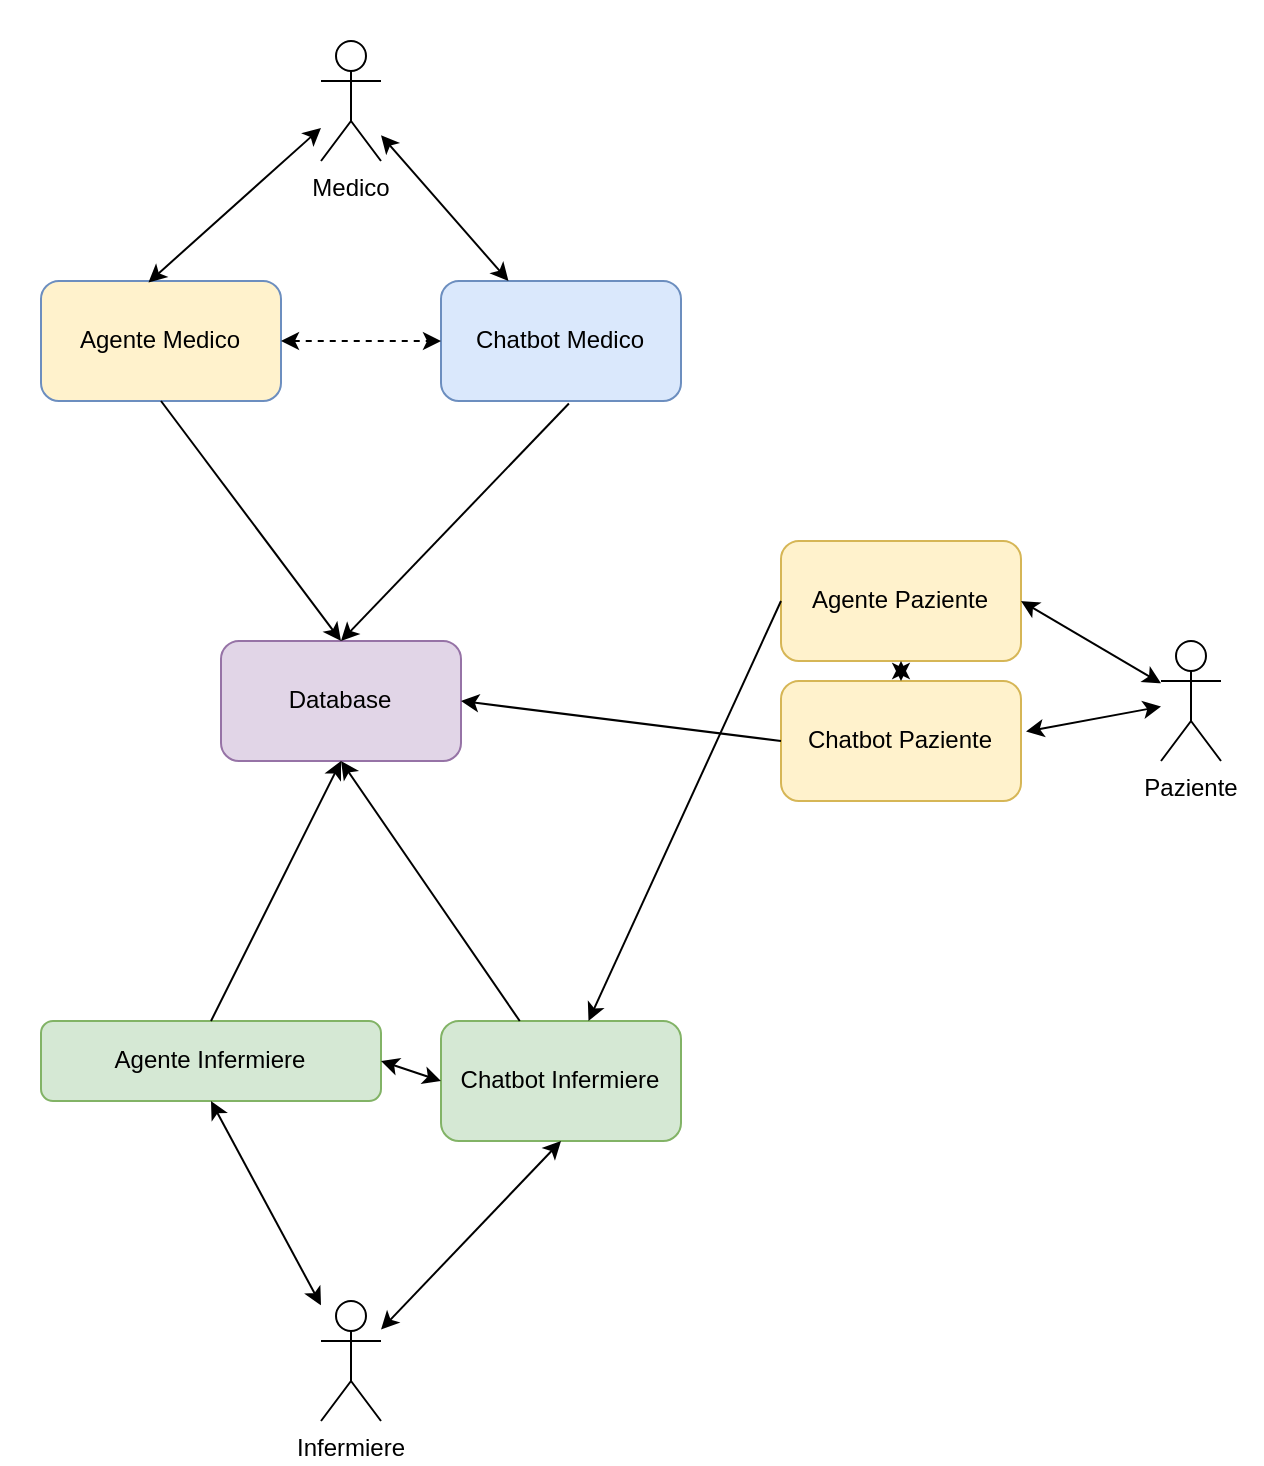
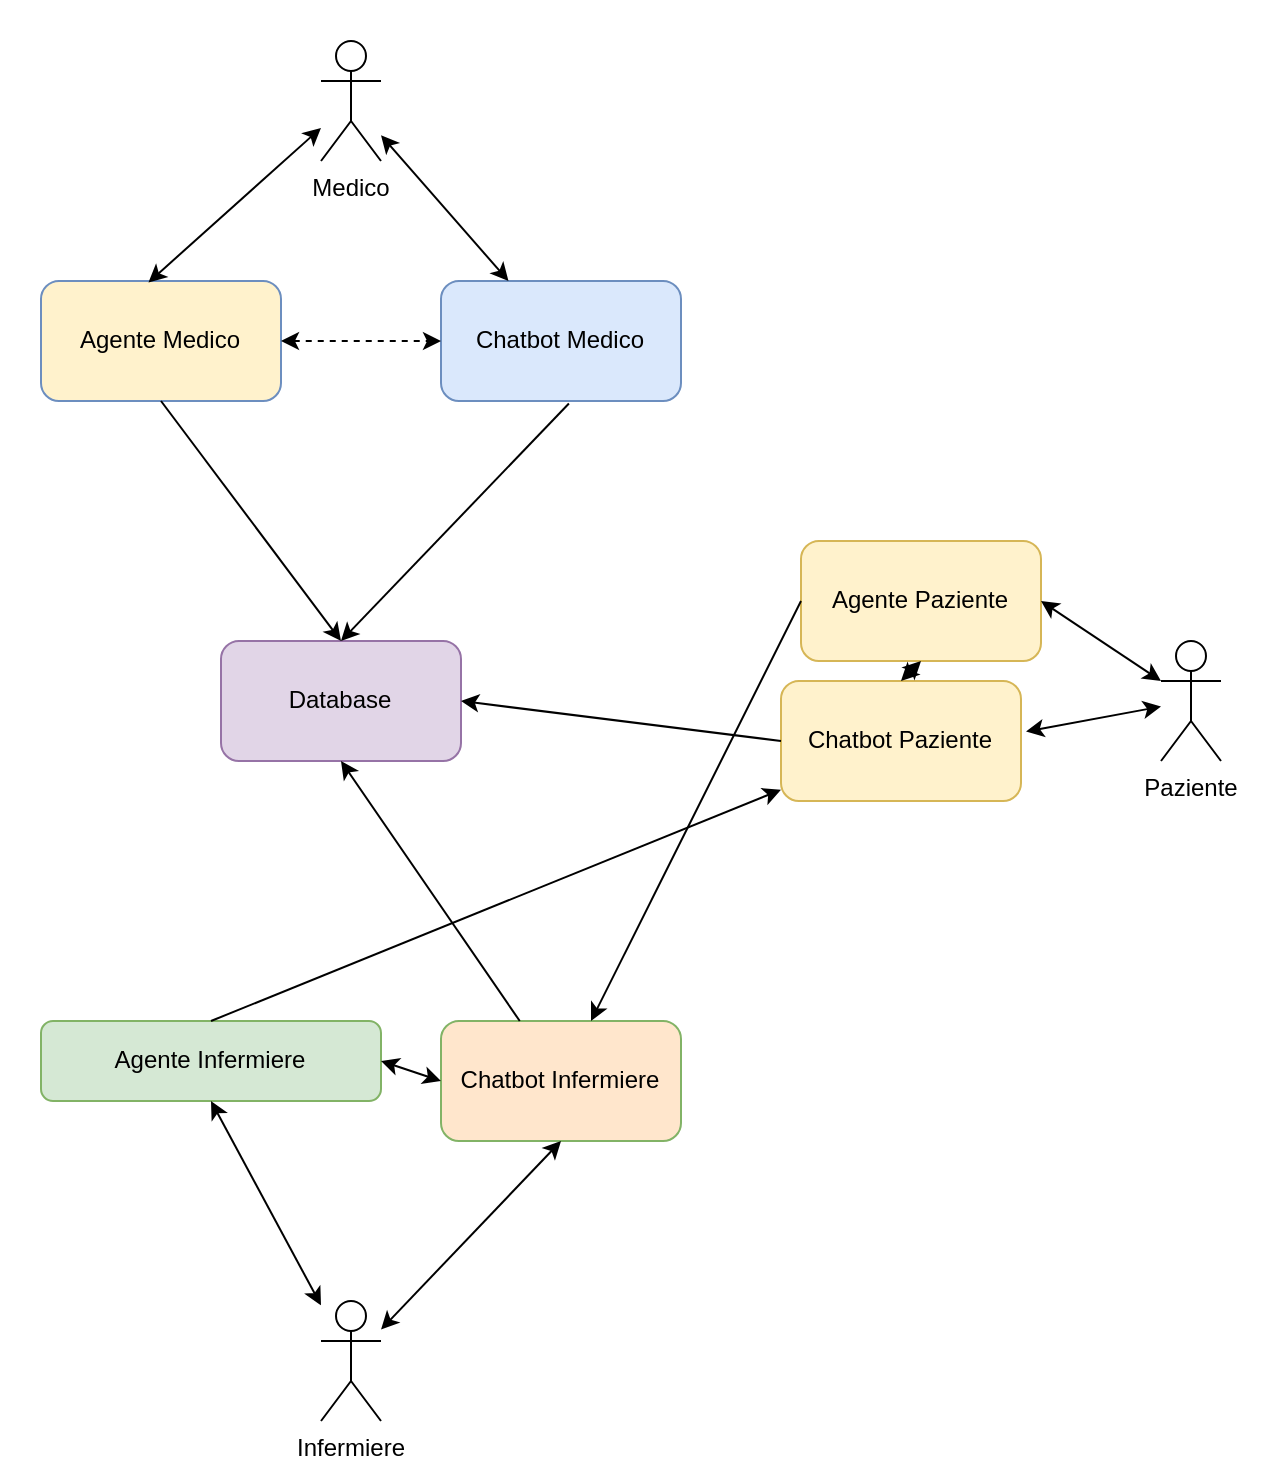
node "Agente Paziente": moved (901, 601) -> (921, 601)
edge "Agente Infermiere" -> "Database": now "Agente Infermiere" -> "Chatbot Paziente"
node "Chatbot Infermiere": fillcolor #d5e8d4 -> #ffe6cc
